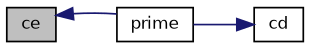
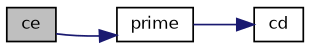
edge "prime" -> "ce": reversed
